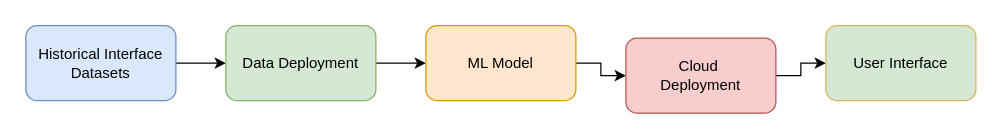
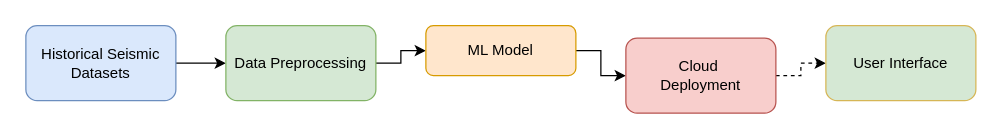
node "Historical Interface Datasets": label "Historical Interface Datasets" -> "Historical Seismic Datasets"
node "Data Deployment": label "Data Deployment" -> "Data Preprocessing"
node "ML Model": size 150x75 -> 150x50
edge "Cloud Deployment" -> "User Interface": style solid -> dashed
